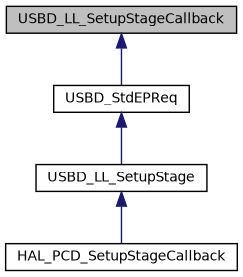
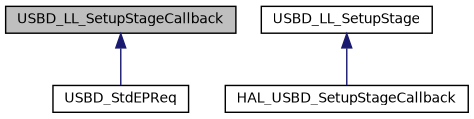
edge "USBD_LL_SetupStage" -> "USBD_StdEPReq": removed
node "HAL_PCD_SetupStageCallback": label "HAL_PCD_SetupStageCallback" -> "HAL_USBD_SetupStageCallback"
